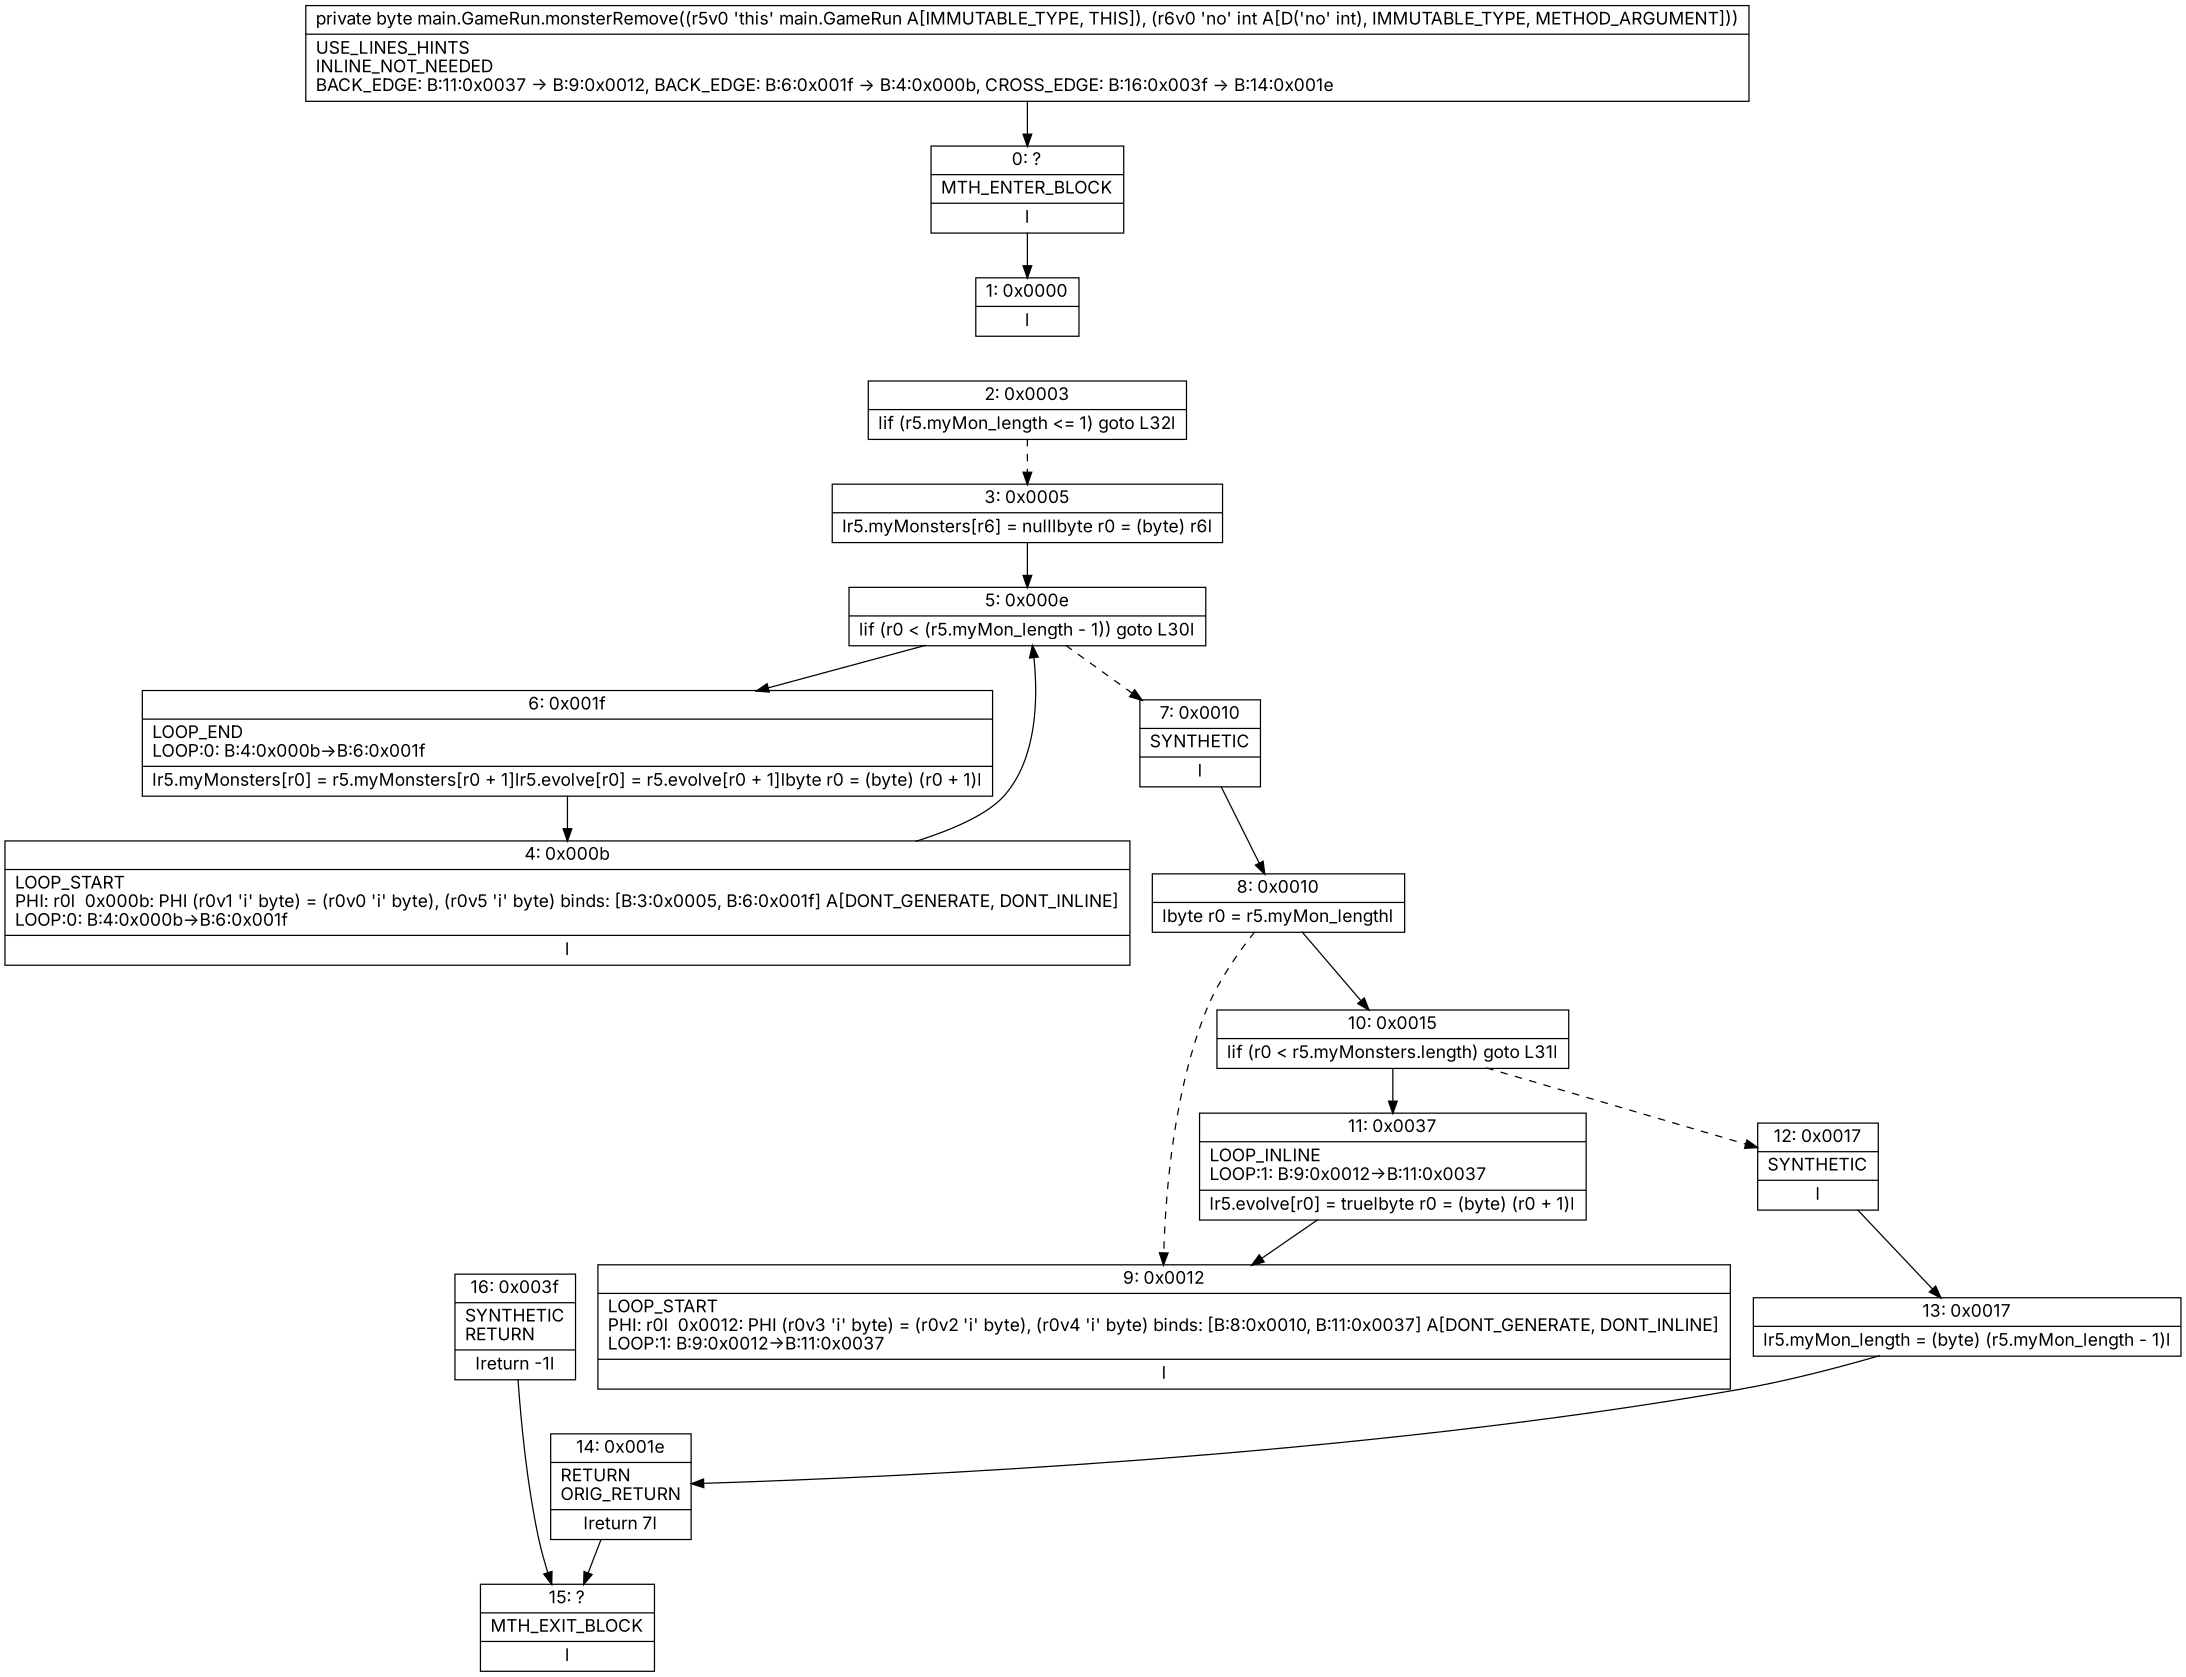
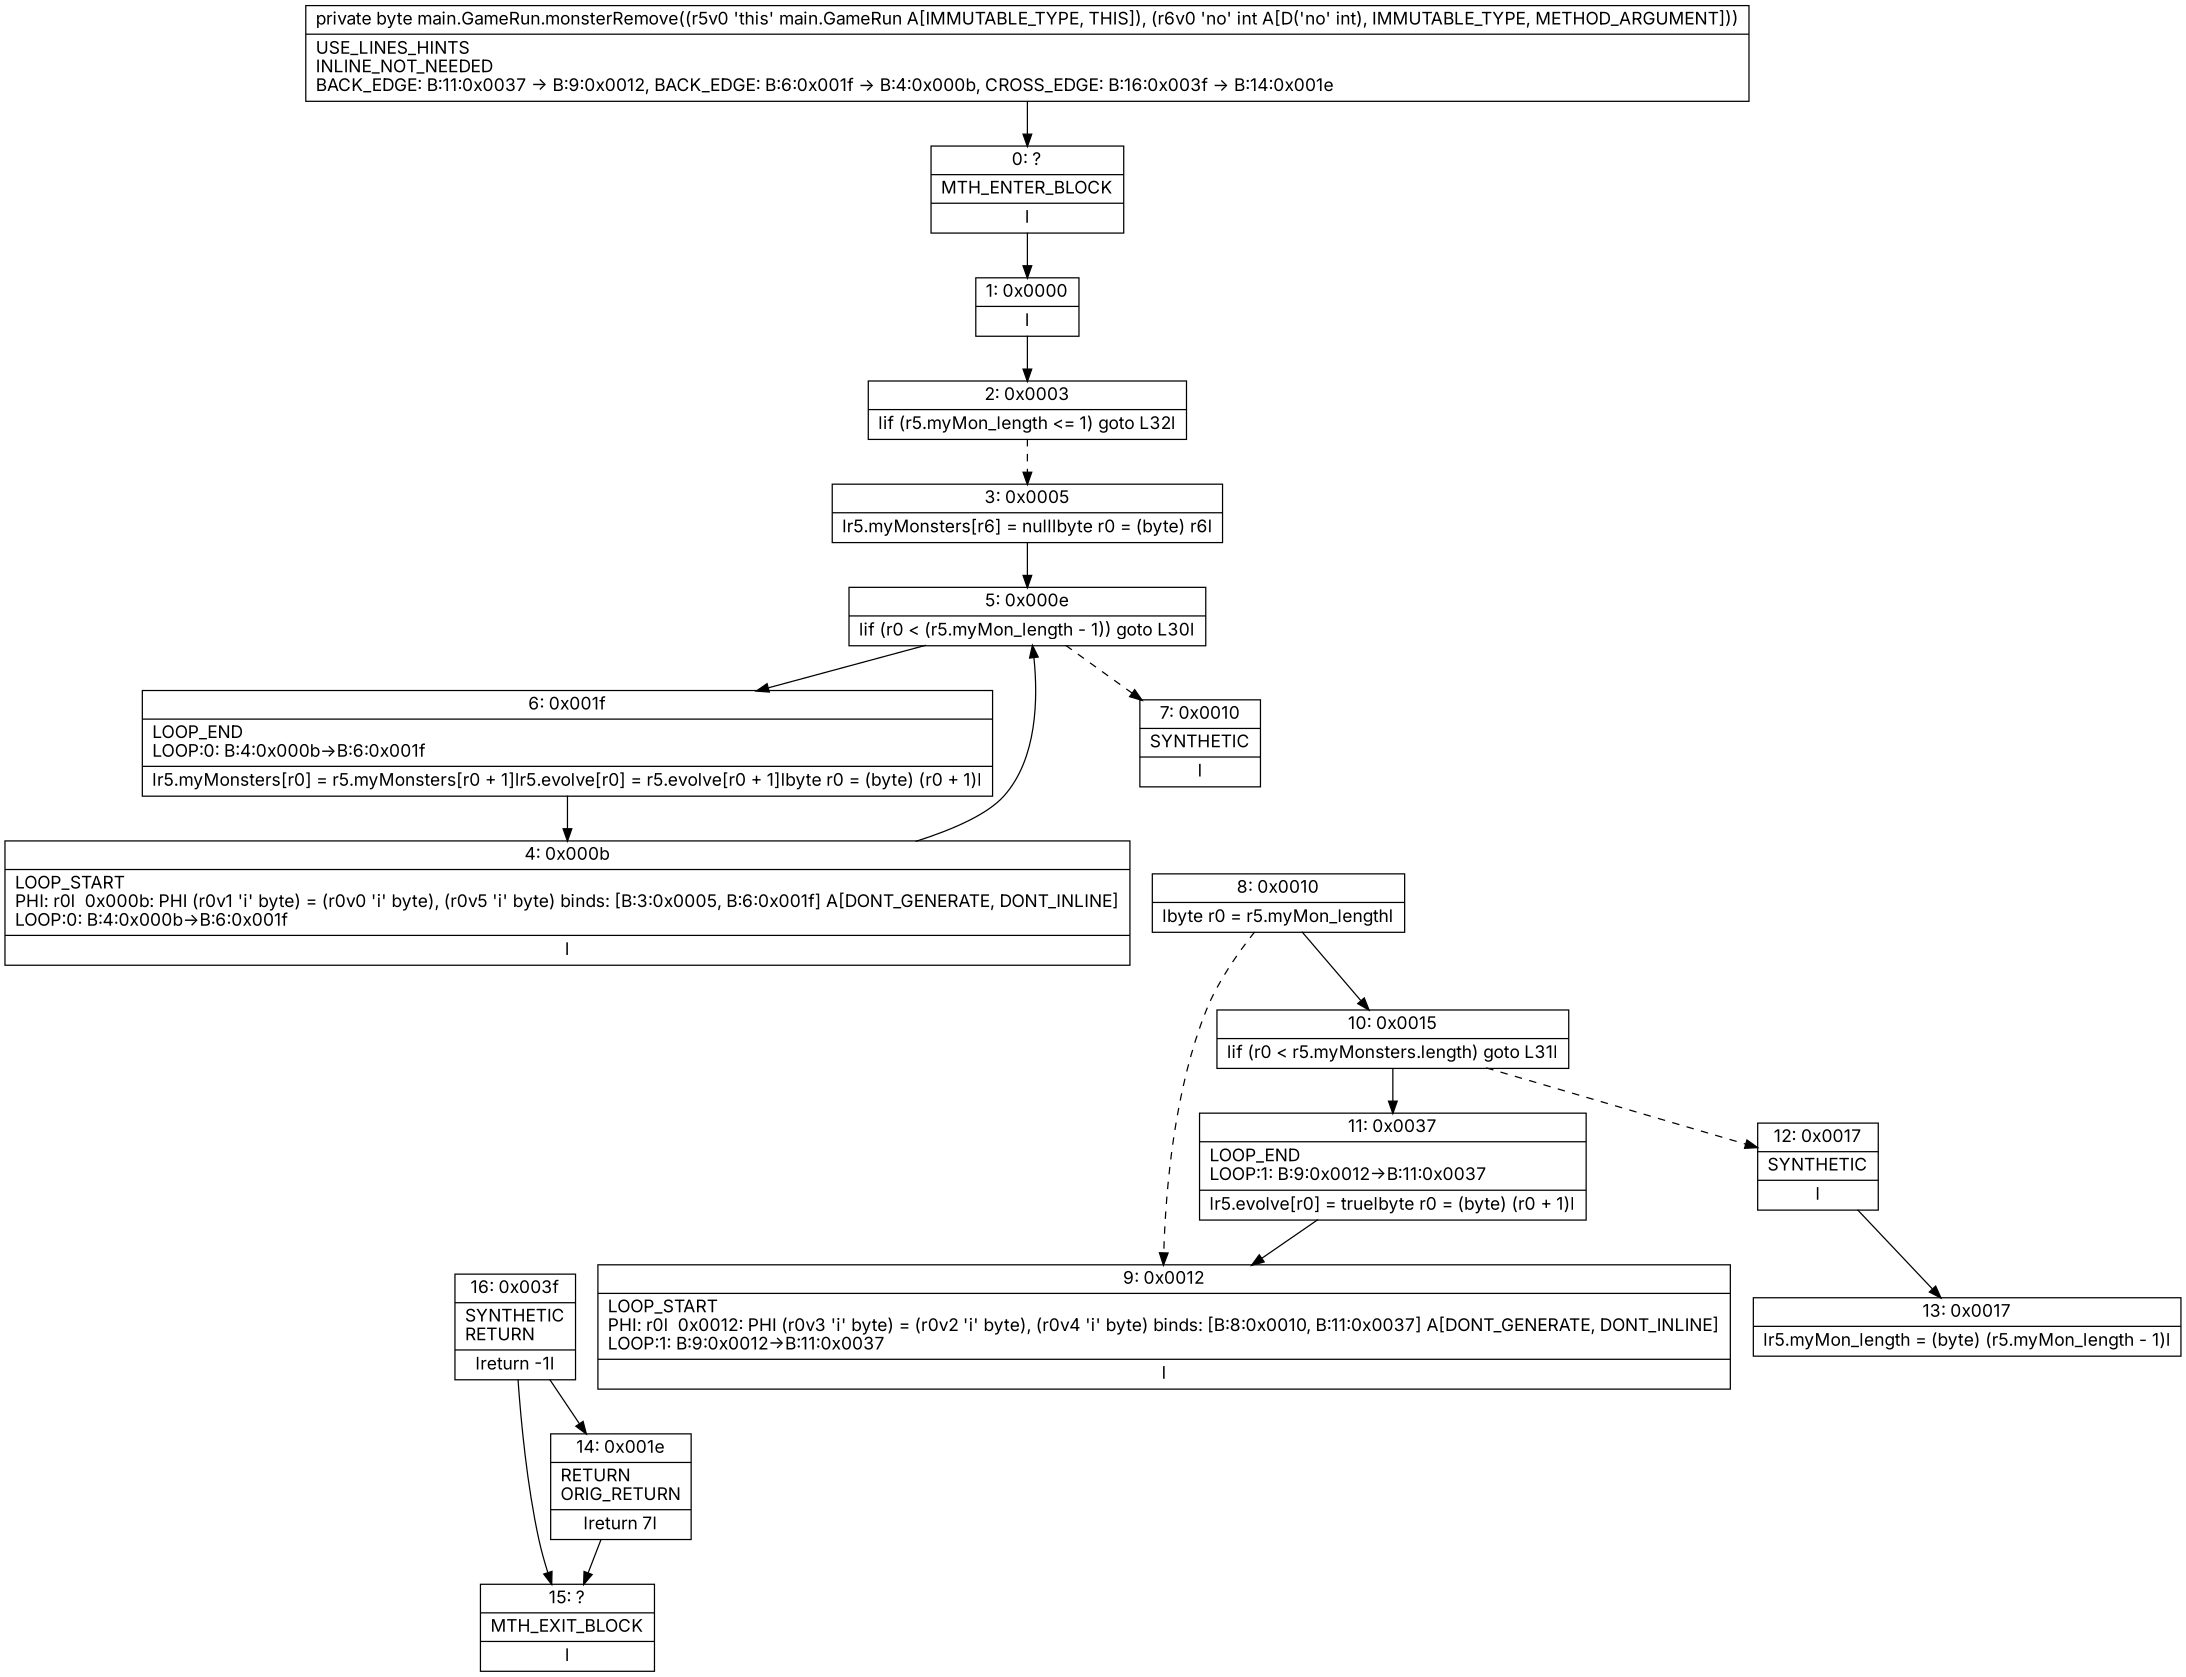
edge "1: 0x0000" -> "2: 0x0003": added
edge "7: 0x0010" -> "8: 0x0010": removed
node "11: 0x0037": text "LOOP_INLINE" -> "LOOP_END"
edge "13: 0x0017" -> "14: 0x001e": now "16: 0x003f" -> "14: 0x001e"
